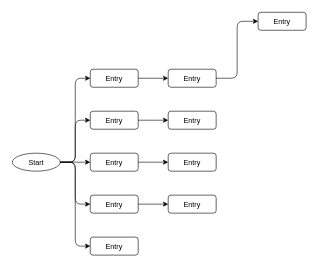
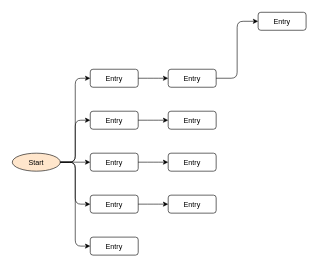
node "Start": fillcolor #ffffff -> #ffe6cc
